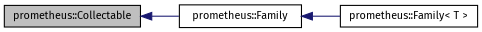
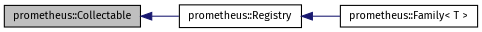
node "prometheus::Family": label "prometheus::Family" -> "prometheus::Registry"
